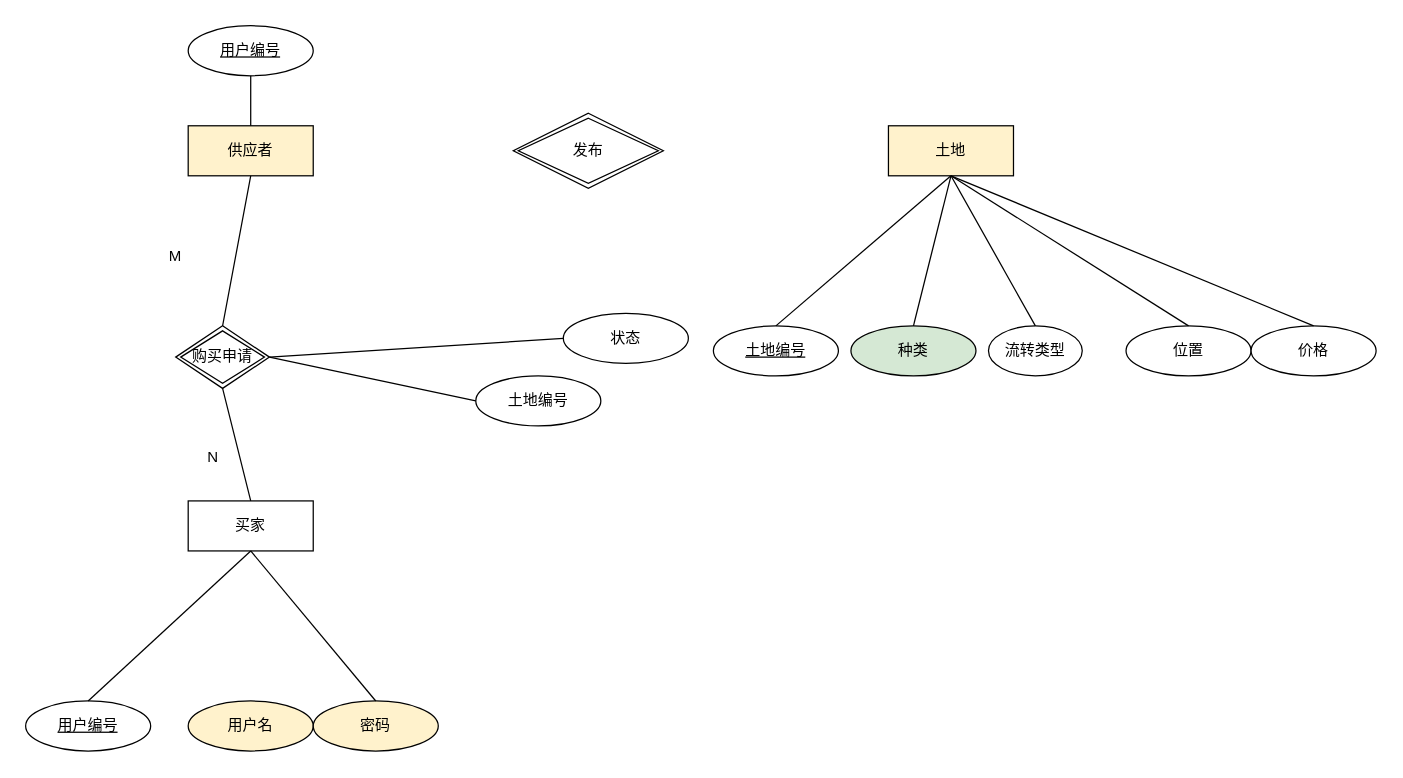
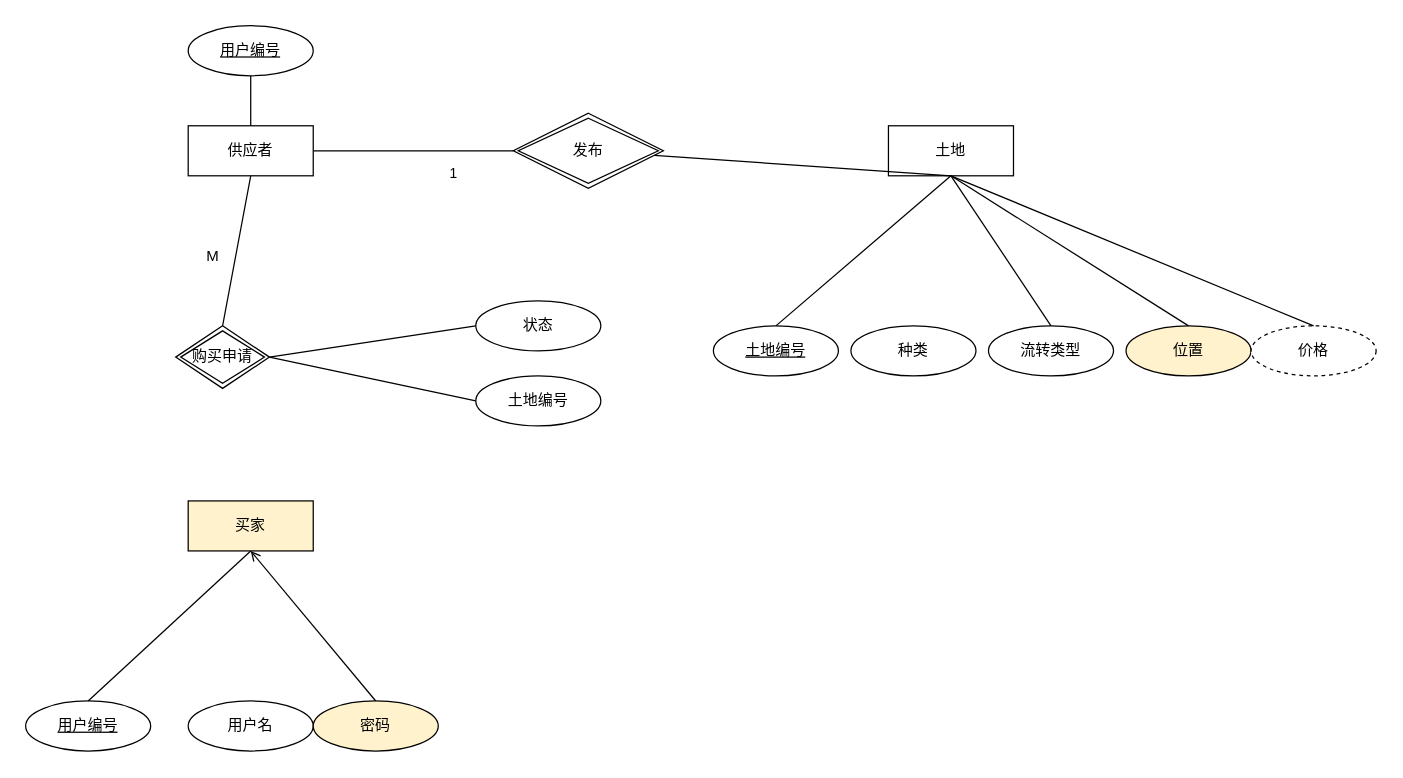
node "供应者": fillcolor #fff2cc -> #ffffff
edge "供应者" -- "发布": added, label "1"
node "土地": fillcolor #fff2cc -> #ffffff
edge "土地" -- "种类": now "土地" -- "发布"
node "M": moved (176, 257) -> (213, 257)
node "状态": moved (626, 338) -> (538, 326)
node "种类": fillcolor #d5e8d4 -> #ffffff
node "流转类型": size 94x50 -> 125x50
node "位置": fillcolor #ffffff -> #fff2cc
node "价格": style solid -> dashed
edge "购买申请" -- "买家": removed
node "N": removed
node "买家": fillcolor #ffffff -> #fff2cc
edge "买家" -- "密码": arrowhead none -> open
node "用户名": fillcolor #fff2cc -> #ffffff
